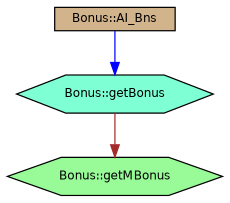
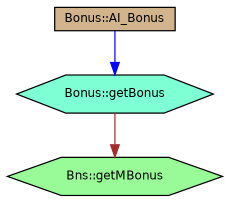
node "Bonus::AI_Bns": label "Bonus::AI_Bns" -> "Bonus::AI_Bonus"
node "Bonus::getMBonus": label "Bonus::getMBonus" -> "Bns::getMBonus"
